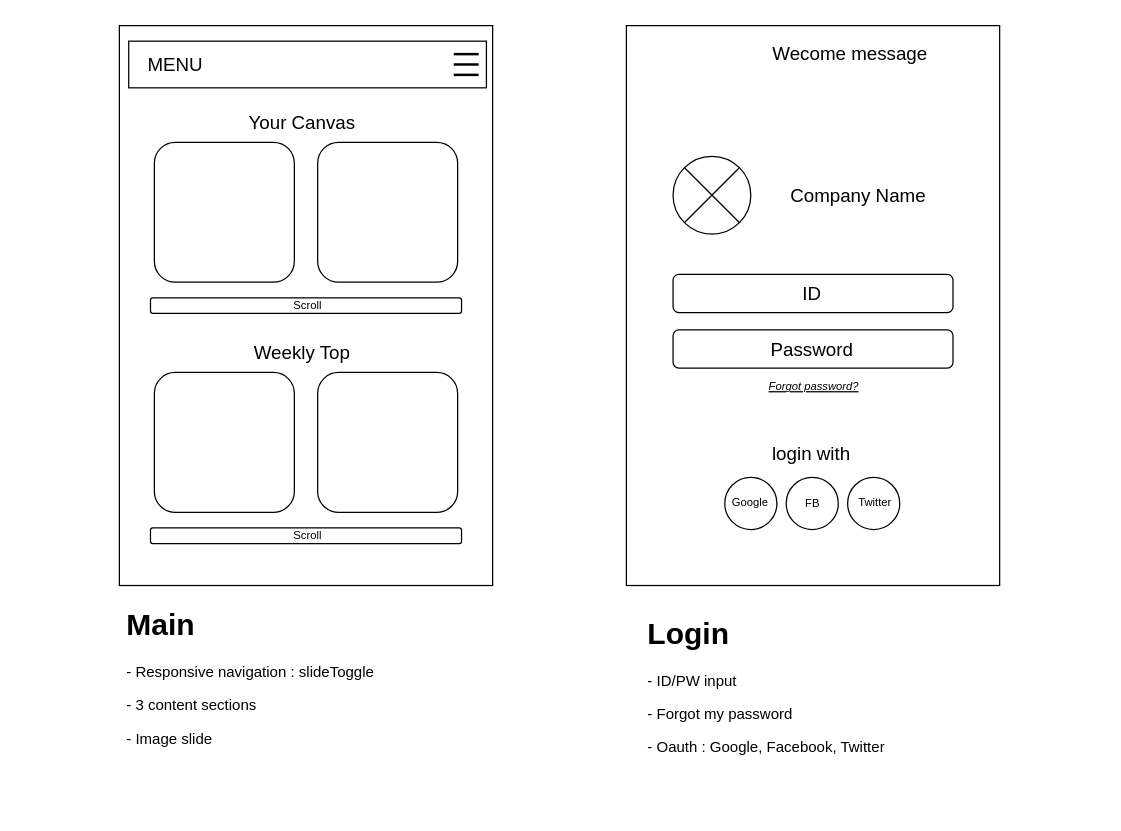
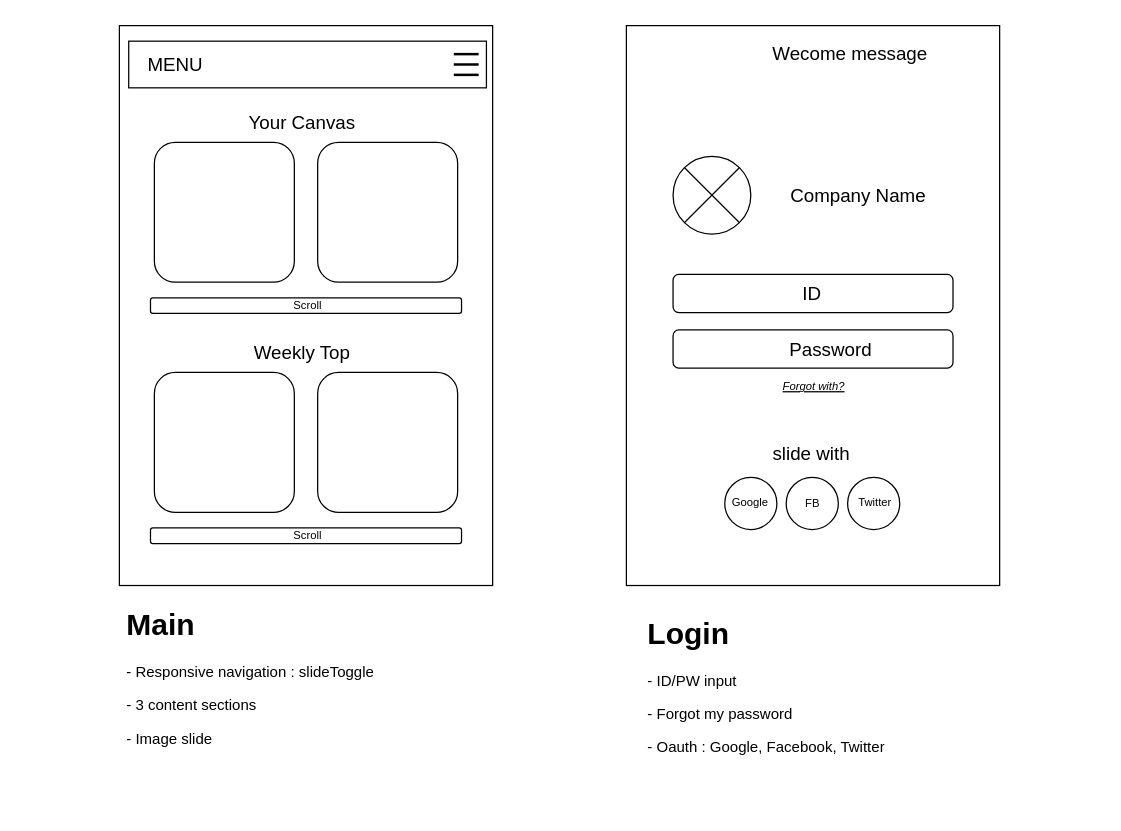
node "Password": moved (813, 349) -> (832, 349)
node "Forgot password?": label "Forgot password?" -> "Forgot with?"
node "login with": label "login with" -> "slide with"
